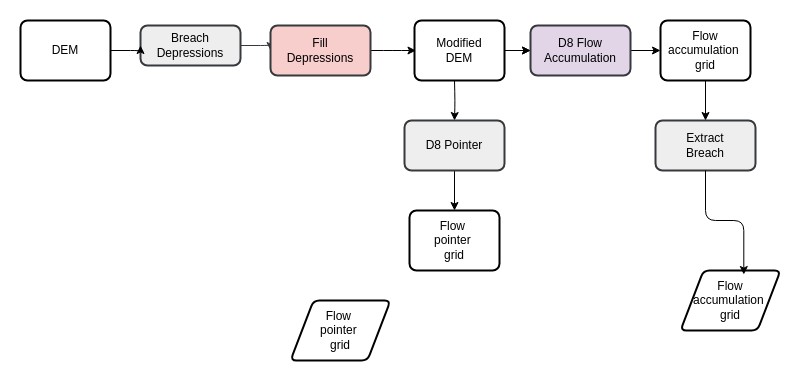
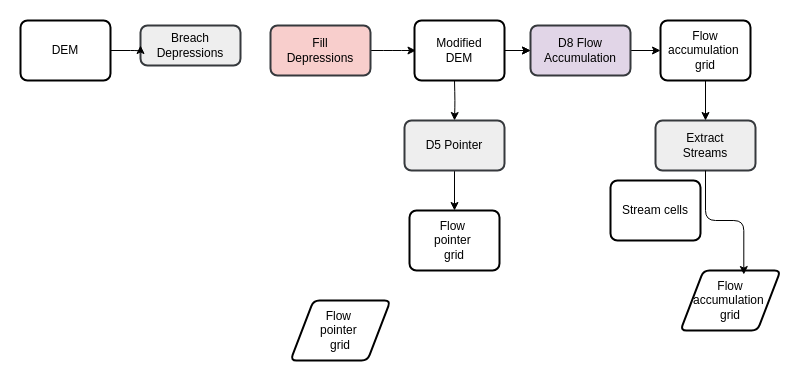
edge "Breach Depressions" -> "Fill Depressions": removed
node "D8 Pointer": label "D8 Pointer" -> "D5 Pointer"
node "Extract Breach": label "Extract Breach" -> "Extract Streams"
node "Stream cells": added
